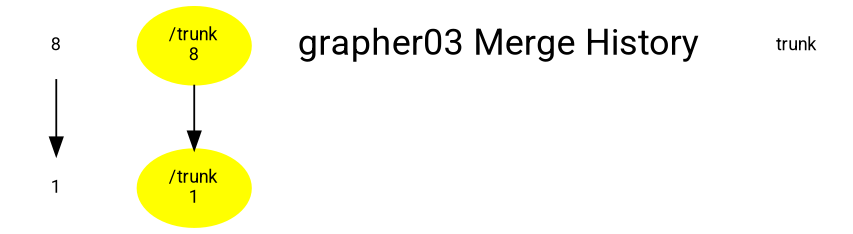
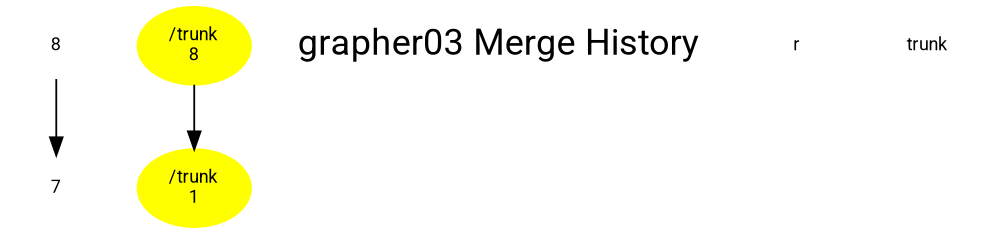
node "r": added
node "1": label "1" -> "7"
